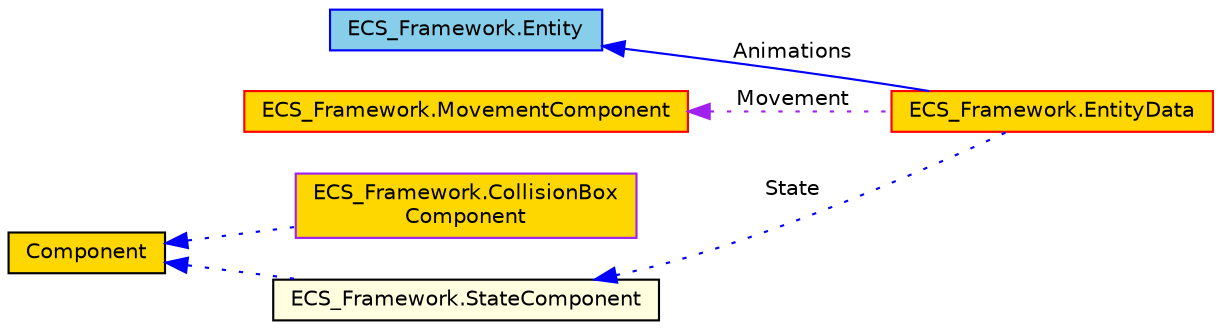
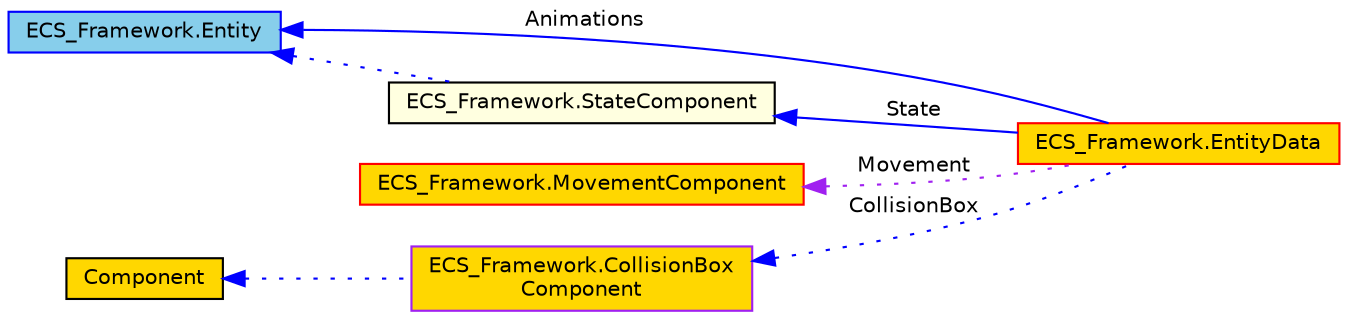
edge "ECS_Framework.EntityData" -> "ECS_Framework.StateComponent": style dotted -> solid
edge "ECS_Framework.EntityData" -> "ECS_Framework.CollisionBox Component": added, label "CollisionBox"
edge "ECS_Framework.StateComponent" -> "Component": now "ECS_Framework.StateComponent" -> "ECS_Framework.Entity"
